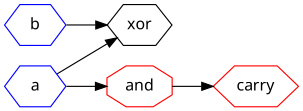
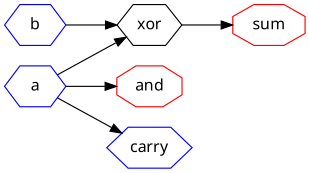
node "sum": added
edge "and" -> "carry": now "a" -> "carry"
node "carry": color red -> blue
